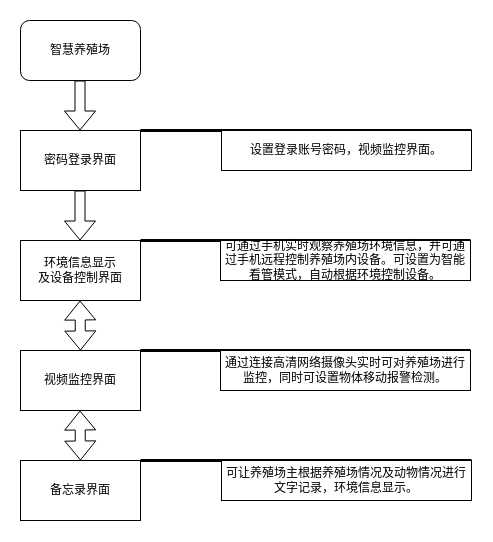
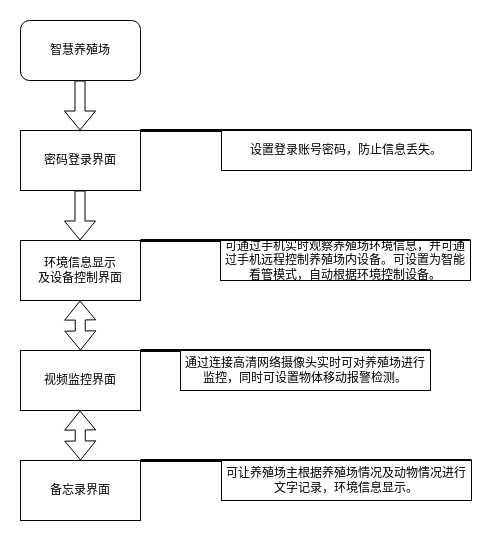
node "设置登录账号密码，视频监控界面。": label "设置登录账号密码，视频监控界面。" -> "设置登录账号密码，防止信息丢失。"
node "通过连接高清网络摄像头实时可对养殖场进行监控，同时可设置物体移动报警检测。": moved (346, 371) -> (306, 371)
